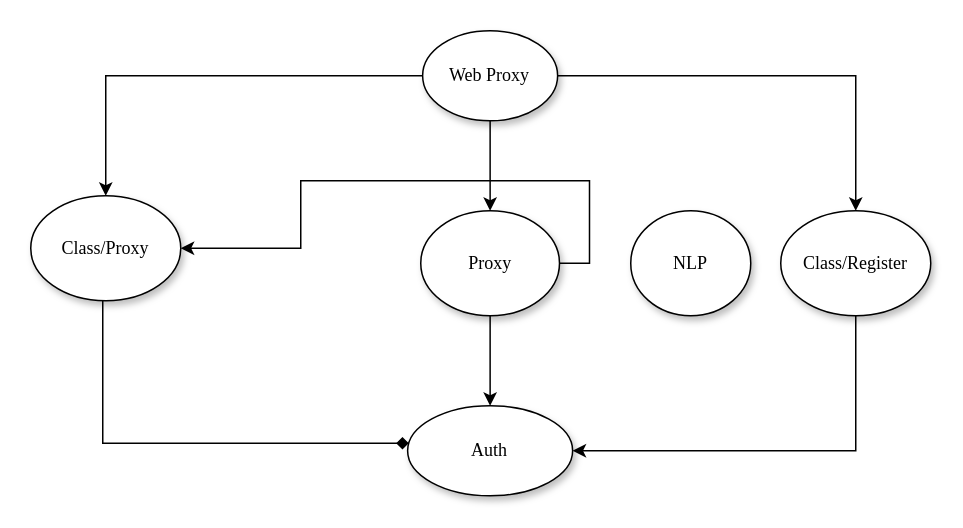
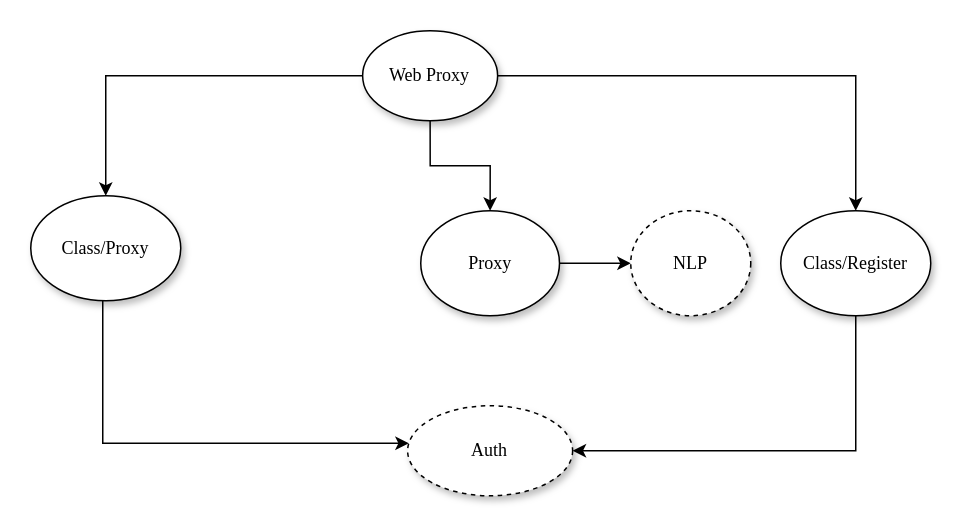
node "Web Proxy": moved (490, 76) -> (430, 76)
edge "Proxy" -> "Class/Proxy": now "Proxy" -> "NLP"
node "NLP": style solid -> dashed
edge "Proxy" -> "Auth": removed
edge "Class/Proxy" -> "Auth": arrowhead diamond -> classic
node "Auth": style solid -> dashed
